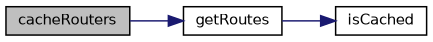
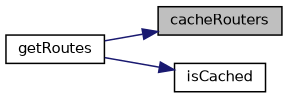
edge "cacheRouters" -> "getRoutes": reversed
